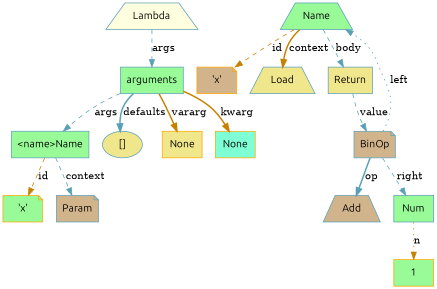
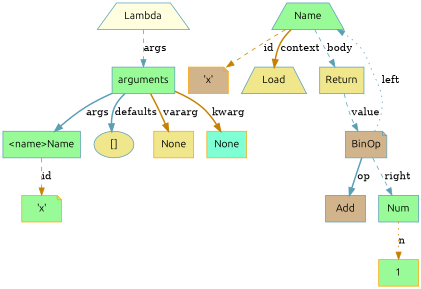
edge "arguments" -> "<name>Name": style dashed -> bold
node "Param": removed
node "Add": shape trapezium -> box
